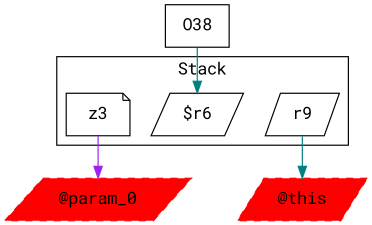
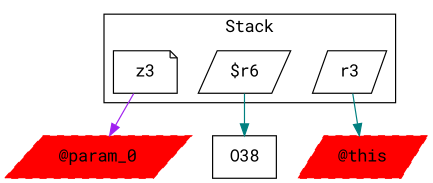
edge "O38" -> "$r6": reversed
node "r9": label "r9" -> "r3"
